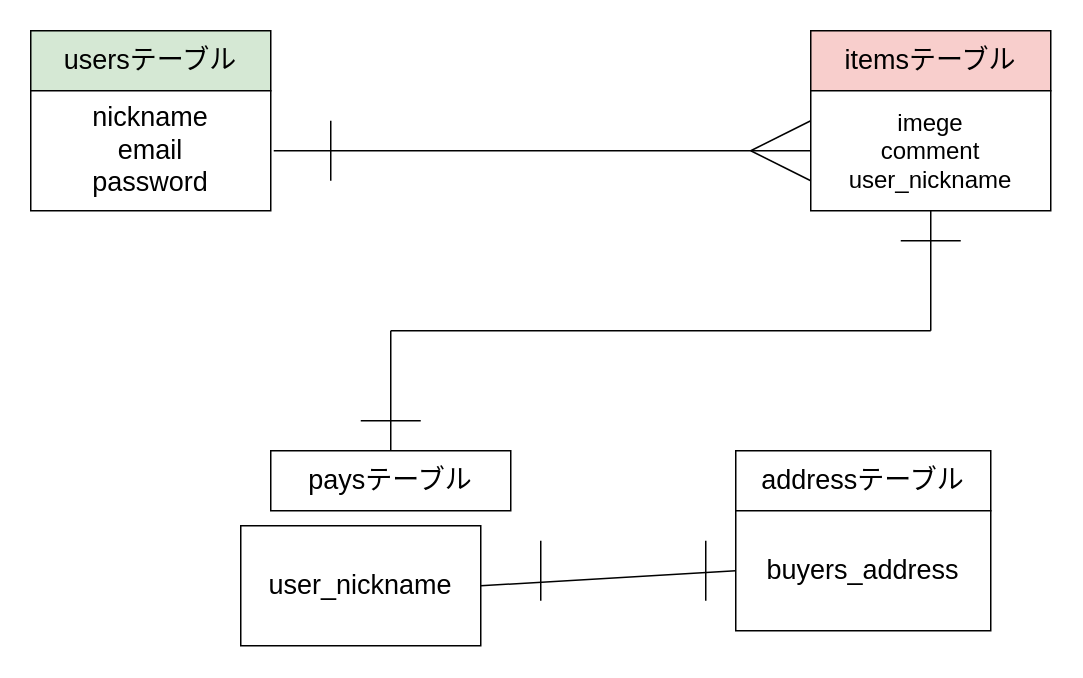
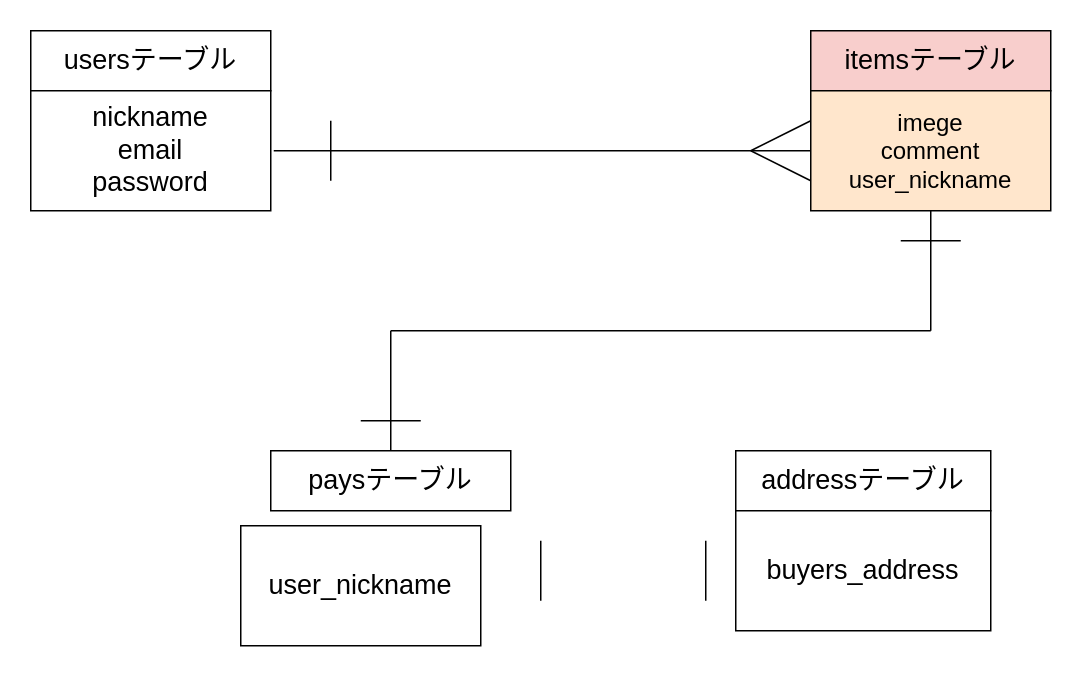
node "usersテーブル": fillcolor #d5e8d4 -> #ffffff
node "imege comment user_nickname": fillcolor #ffffff -> #ffe6cc
edge "buyers_address" -- "user_nickname": removed
